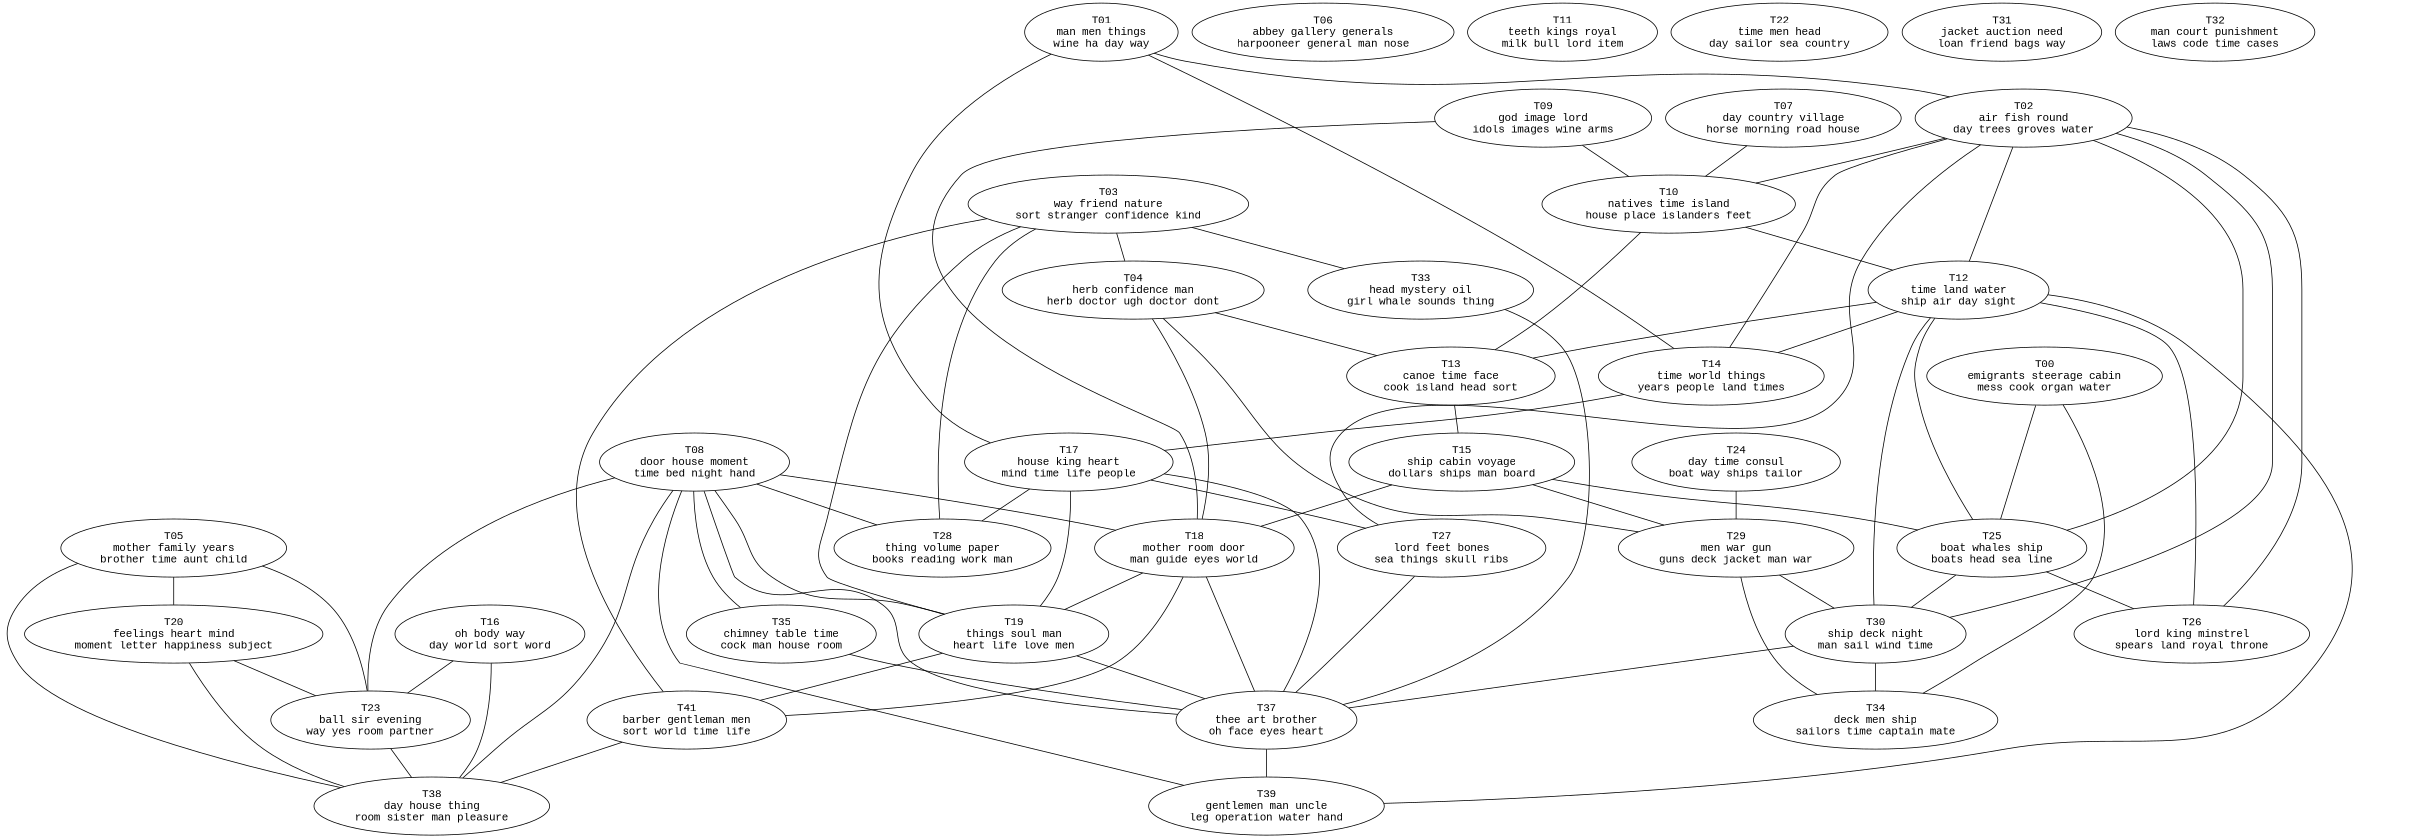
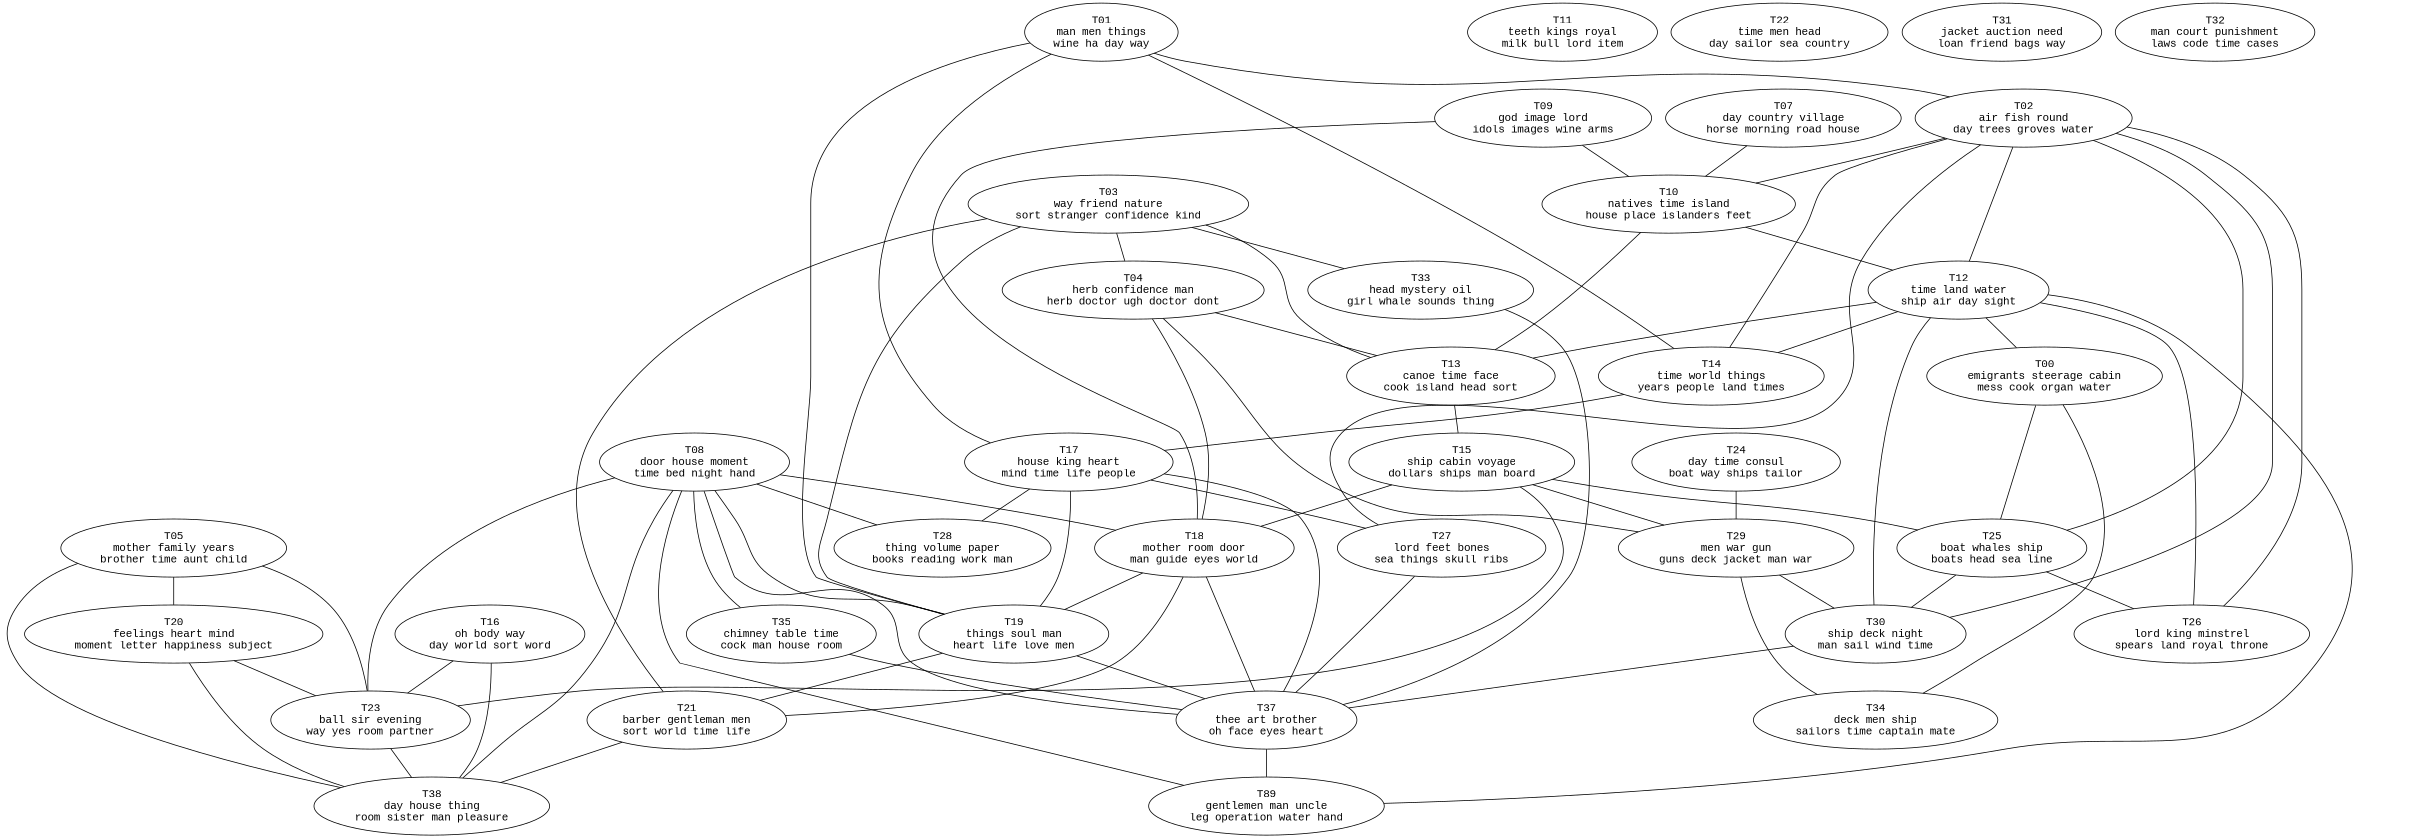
node "T06 abbey gallery generals harpooneer general man nose": removed
edge "T01 man men things wine ha day way" -- "T19 things soul man heart life love men": added
edge "T03 way friend nature sort stranger confidence kind" -- "T28 thing volume paper books reading work man": now "T03 way friend nature sort stranger confidence kind" -- "T13 canoe time face cook island head sort"
edge "T12 time land water ship air day sight" -- "T25 boat whales ship boats head sea line": now "T12 time land water ship air day sight" -- "T00 emigrants steerage cabin mess cook organ water"
edge "T30 ship deck night man sail wind time" -- "T34 deck men ship sailors time captain mate": removed
edge "T15 ship cabin voyage dollars ships man board" -- "T23 ball sir evening way yes room partner": added
node "T41 barber gentleman men sort world time life": label "T41 barber gentleman men sort world time life" -> "T21 barber gentleman men sort world time life"
node "T39 gentlemen man uncle leg operation water hand": label "T39 gentlemen man uncle leg operation water hand" -> "T89 gentlemen man uncle leg operation water hand"
